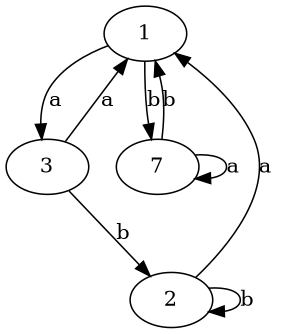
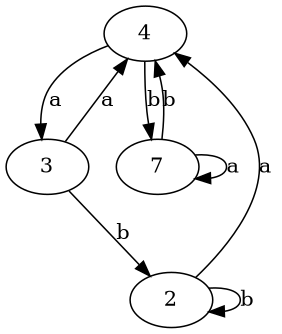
node "1": label "1" -> "4"
